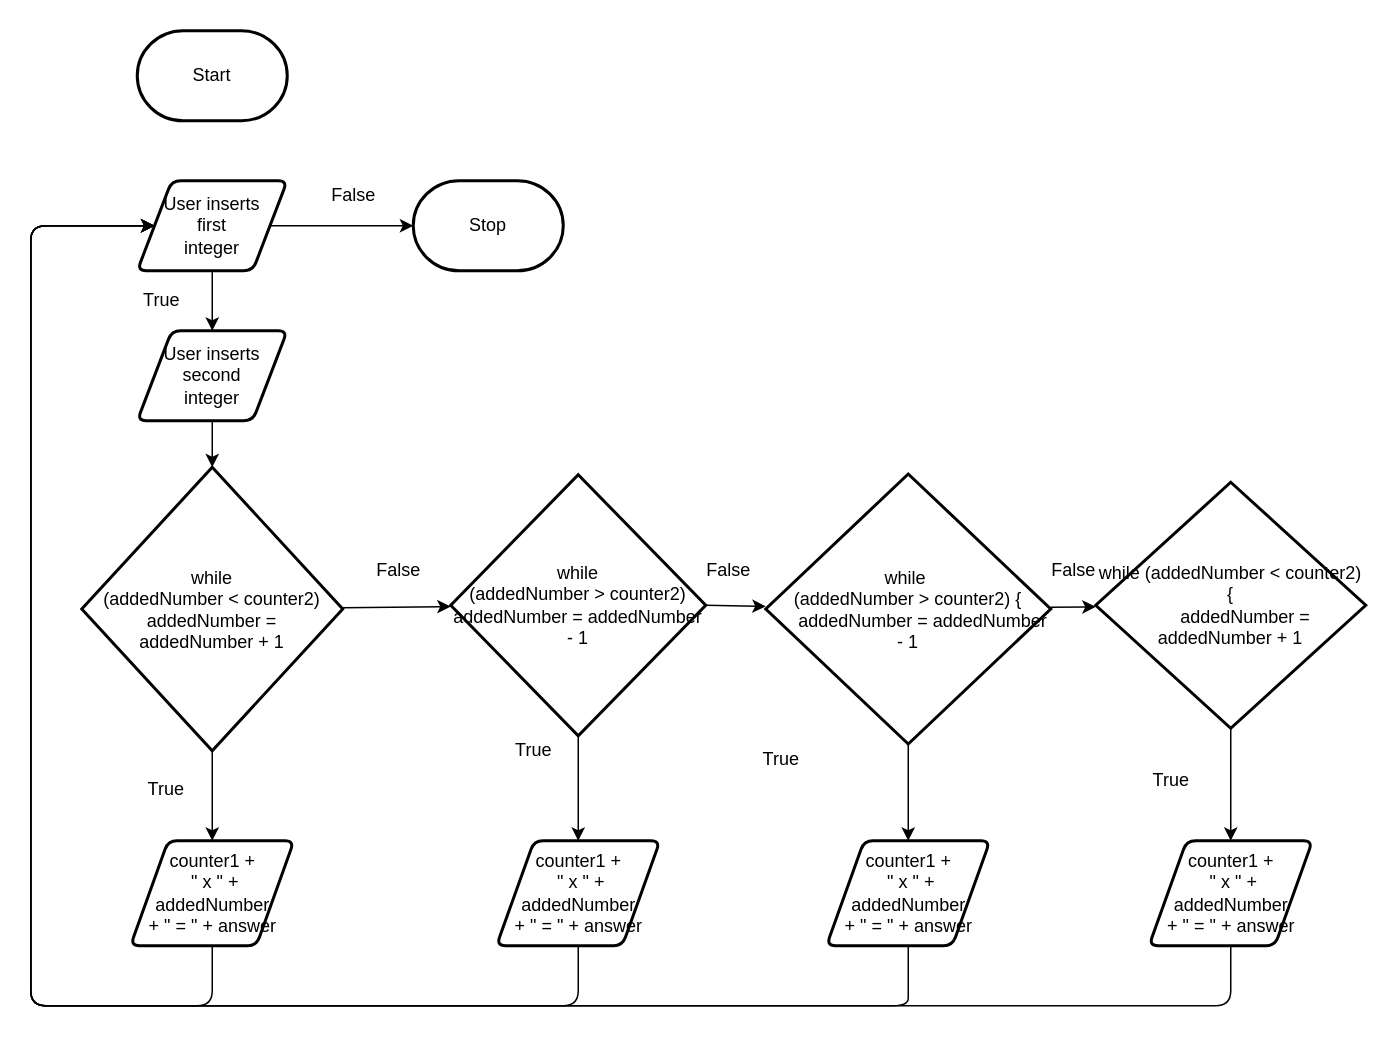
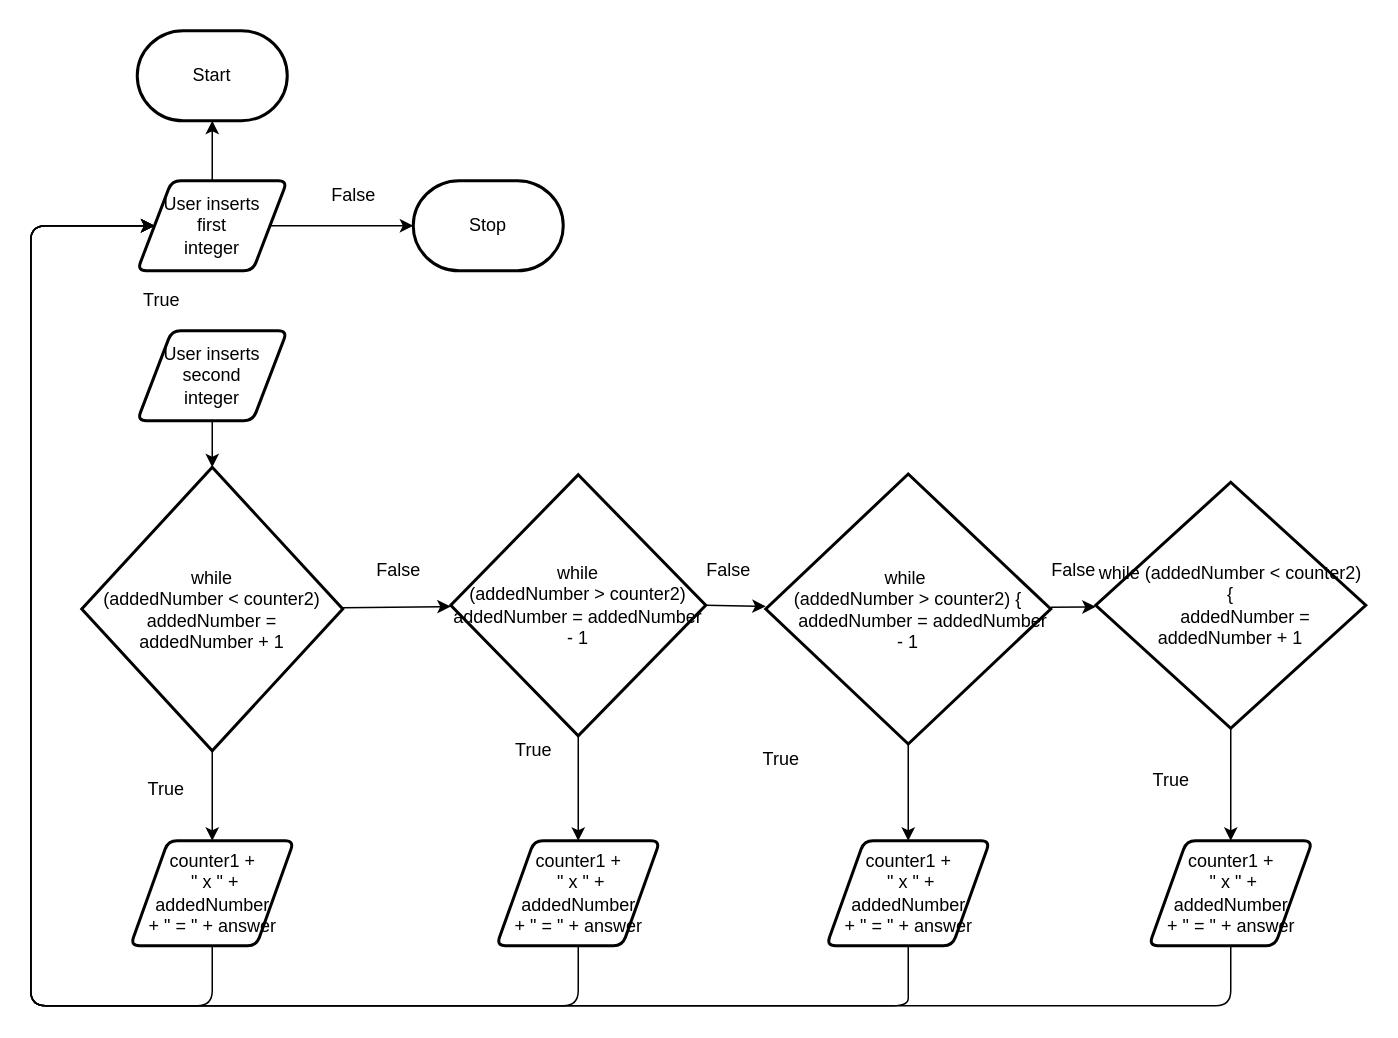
edge "User inserts first integer" -> "User inserts second integer": now "User inserts first integer" -> "Start"
